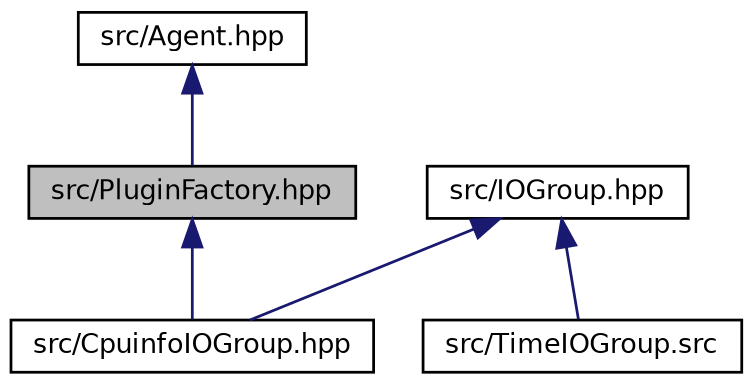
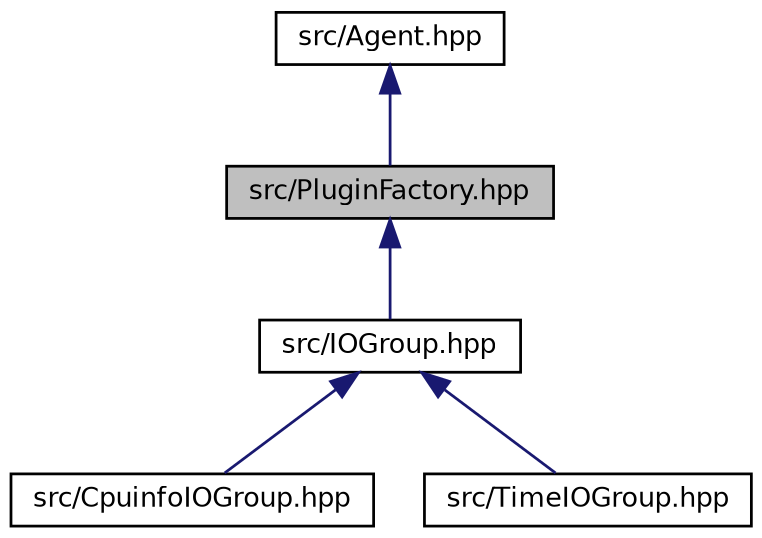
edge "src/CpuinfoIOGroup.hpp" -> "src/PluginFactory.hpp": now "src/IOGroup.hpp" -> "src/PluginFactory.hpp"
node "src/TimeIOGroup.src": label "src/TimeIOGroup.src" -> "src/TimeIOGroup.hpp"
